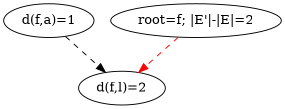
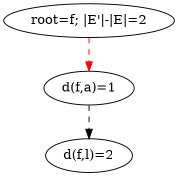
edge "root=f; |E'|-|E|=2" -> "d(f,l)=2": now "root=f; |E'|-|E|=2" -> "d(f,a)=1"
